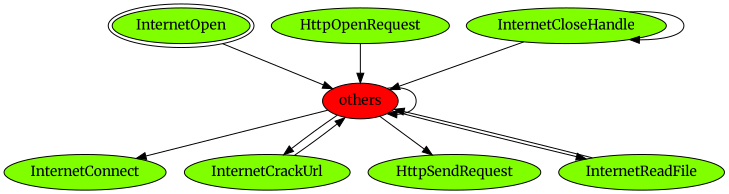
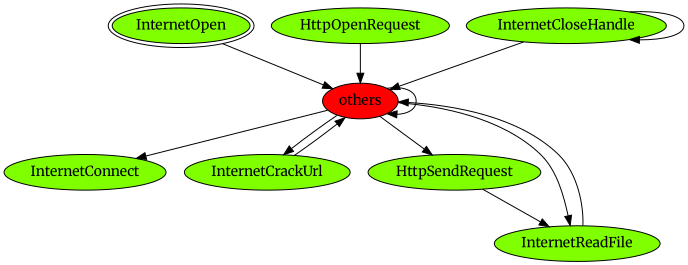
edge "HttpSendRequest" -> "InternetReadFile": added
